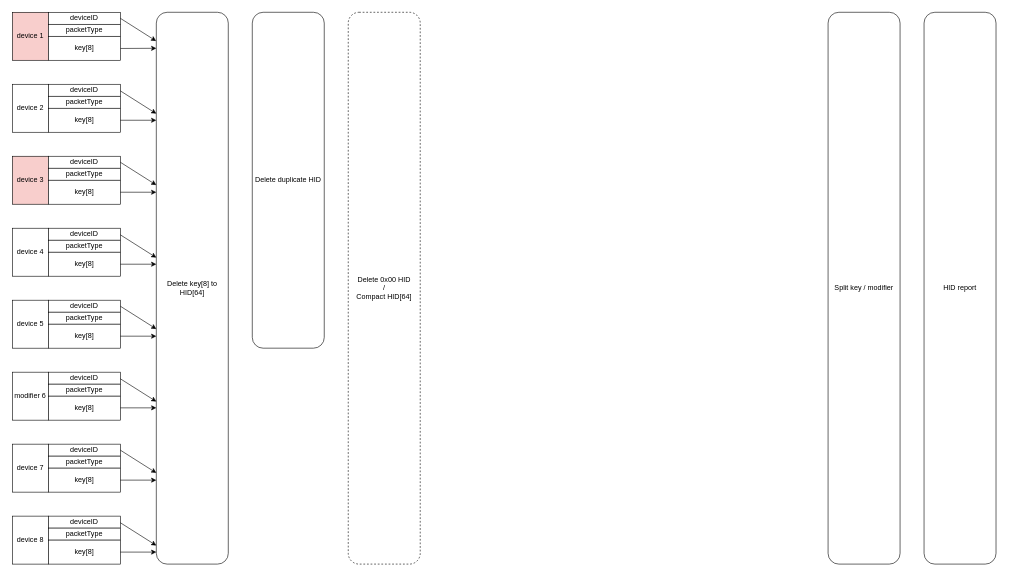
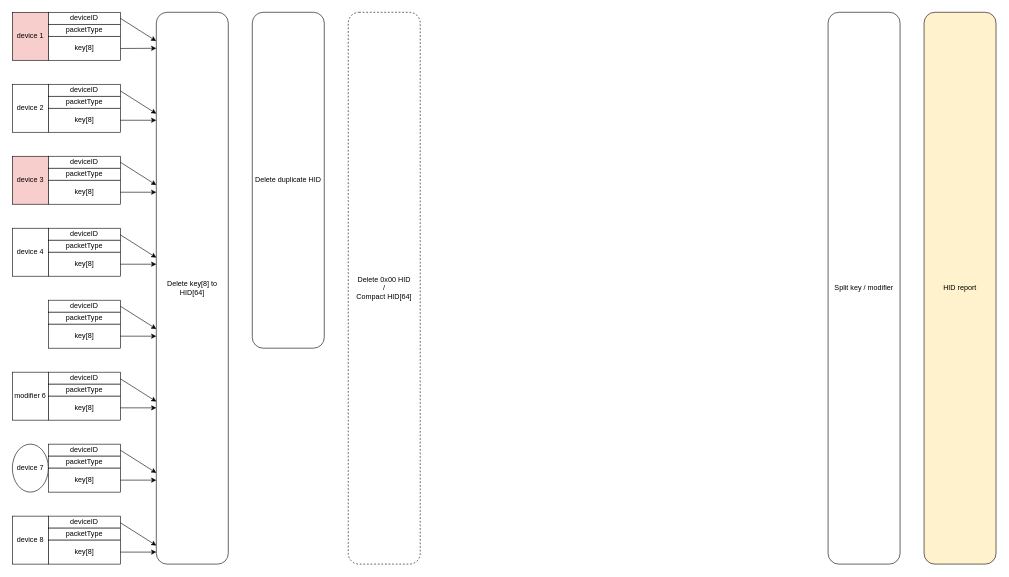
node "HID report": fillcolor #ffffff -> #fff2cc
node "device 5": removed
node "device 7": shape rectangle -> ellipse
